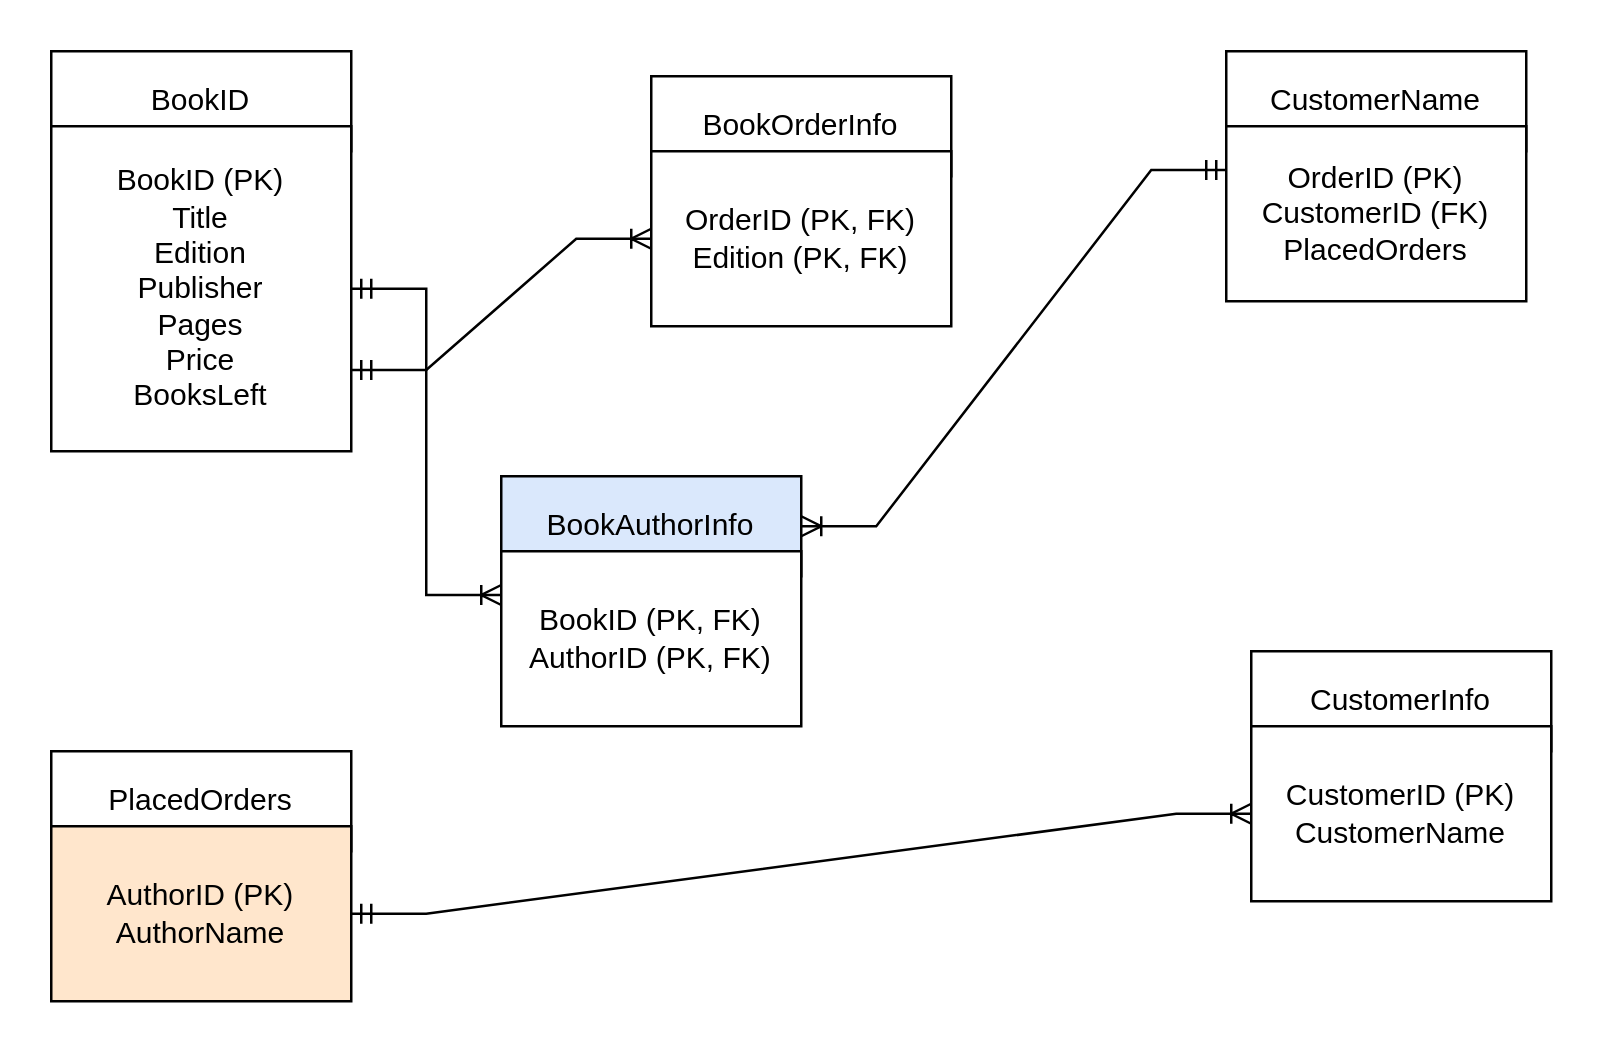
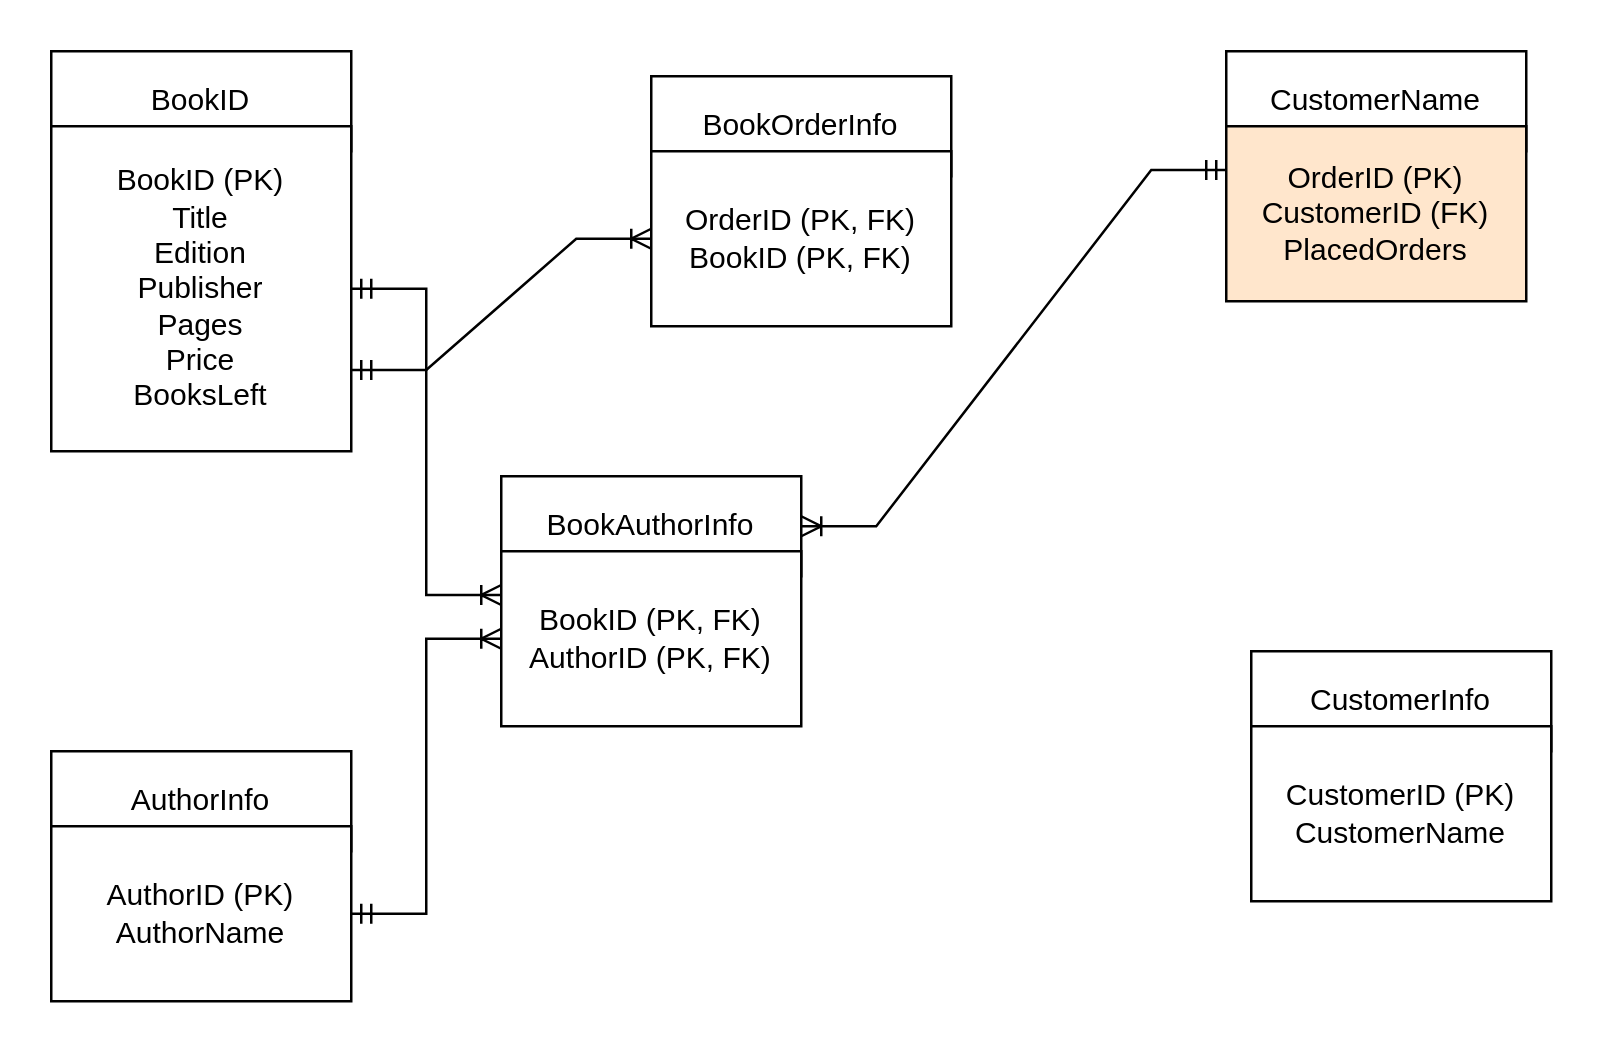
node "OrderID (PK) CustomerID (FK) PlacedOrders": fillcolor #ffffff -> #ffe6cc
node "OrderID (PK, FK) Edition (PK, FK)": label "OrderID (PK, FK) Edition (PK, FK)" -> "OrderID (PK, FK) BookID (PK, FK)"
node "BookAuthorInfo": fillcolor #dae8fc -> #ffffff
node "PlacedOrders": label "PlacedOrders" -> "AuthorInfo"
edge "CustomerID (PK) CustomerName" -- "AuthorID (PK) AuthorName": now "BookID (PK, FK) AuthorID (PK, FK)" -- "AuthorID (PK) AuthorName"
node "AuthorID (PK) AuthorName": fillcolor #ffe6cc -> #ffffff
